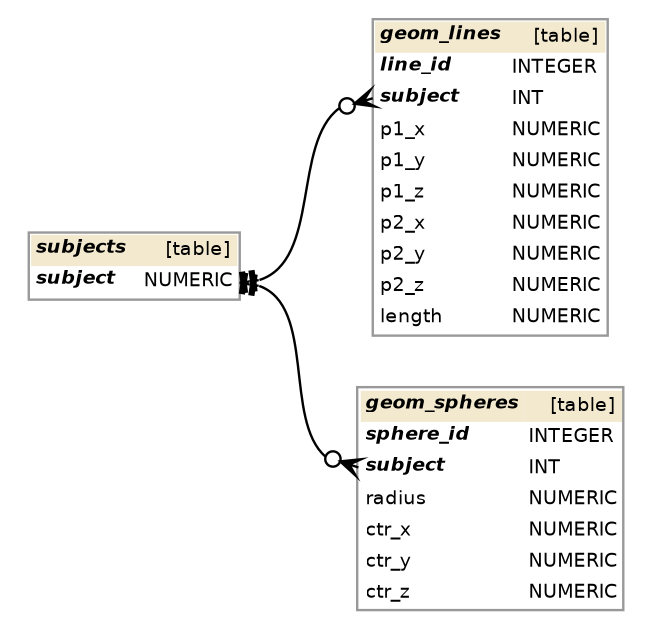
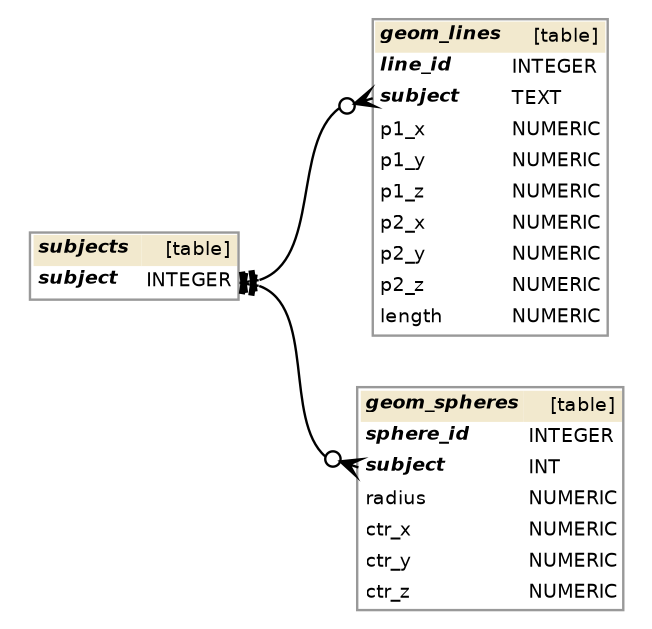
node "geom_lines": text "INT" -> "TEXT"
node "subjects": text "NUMERIC" -> "INTEGER"
